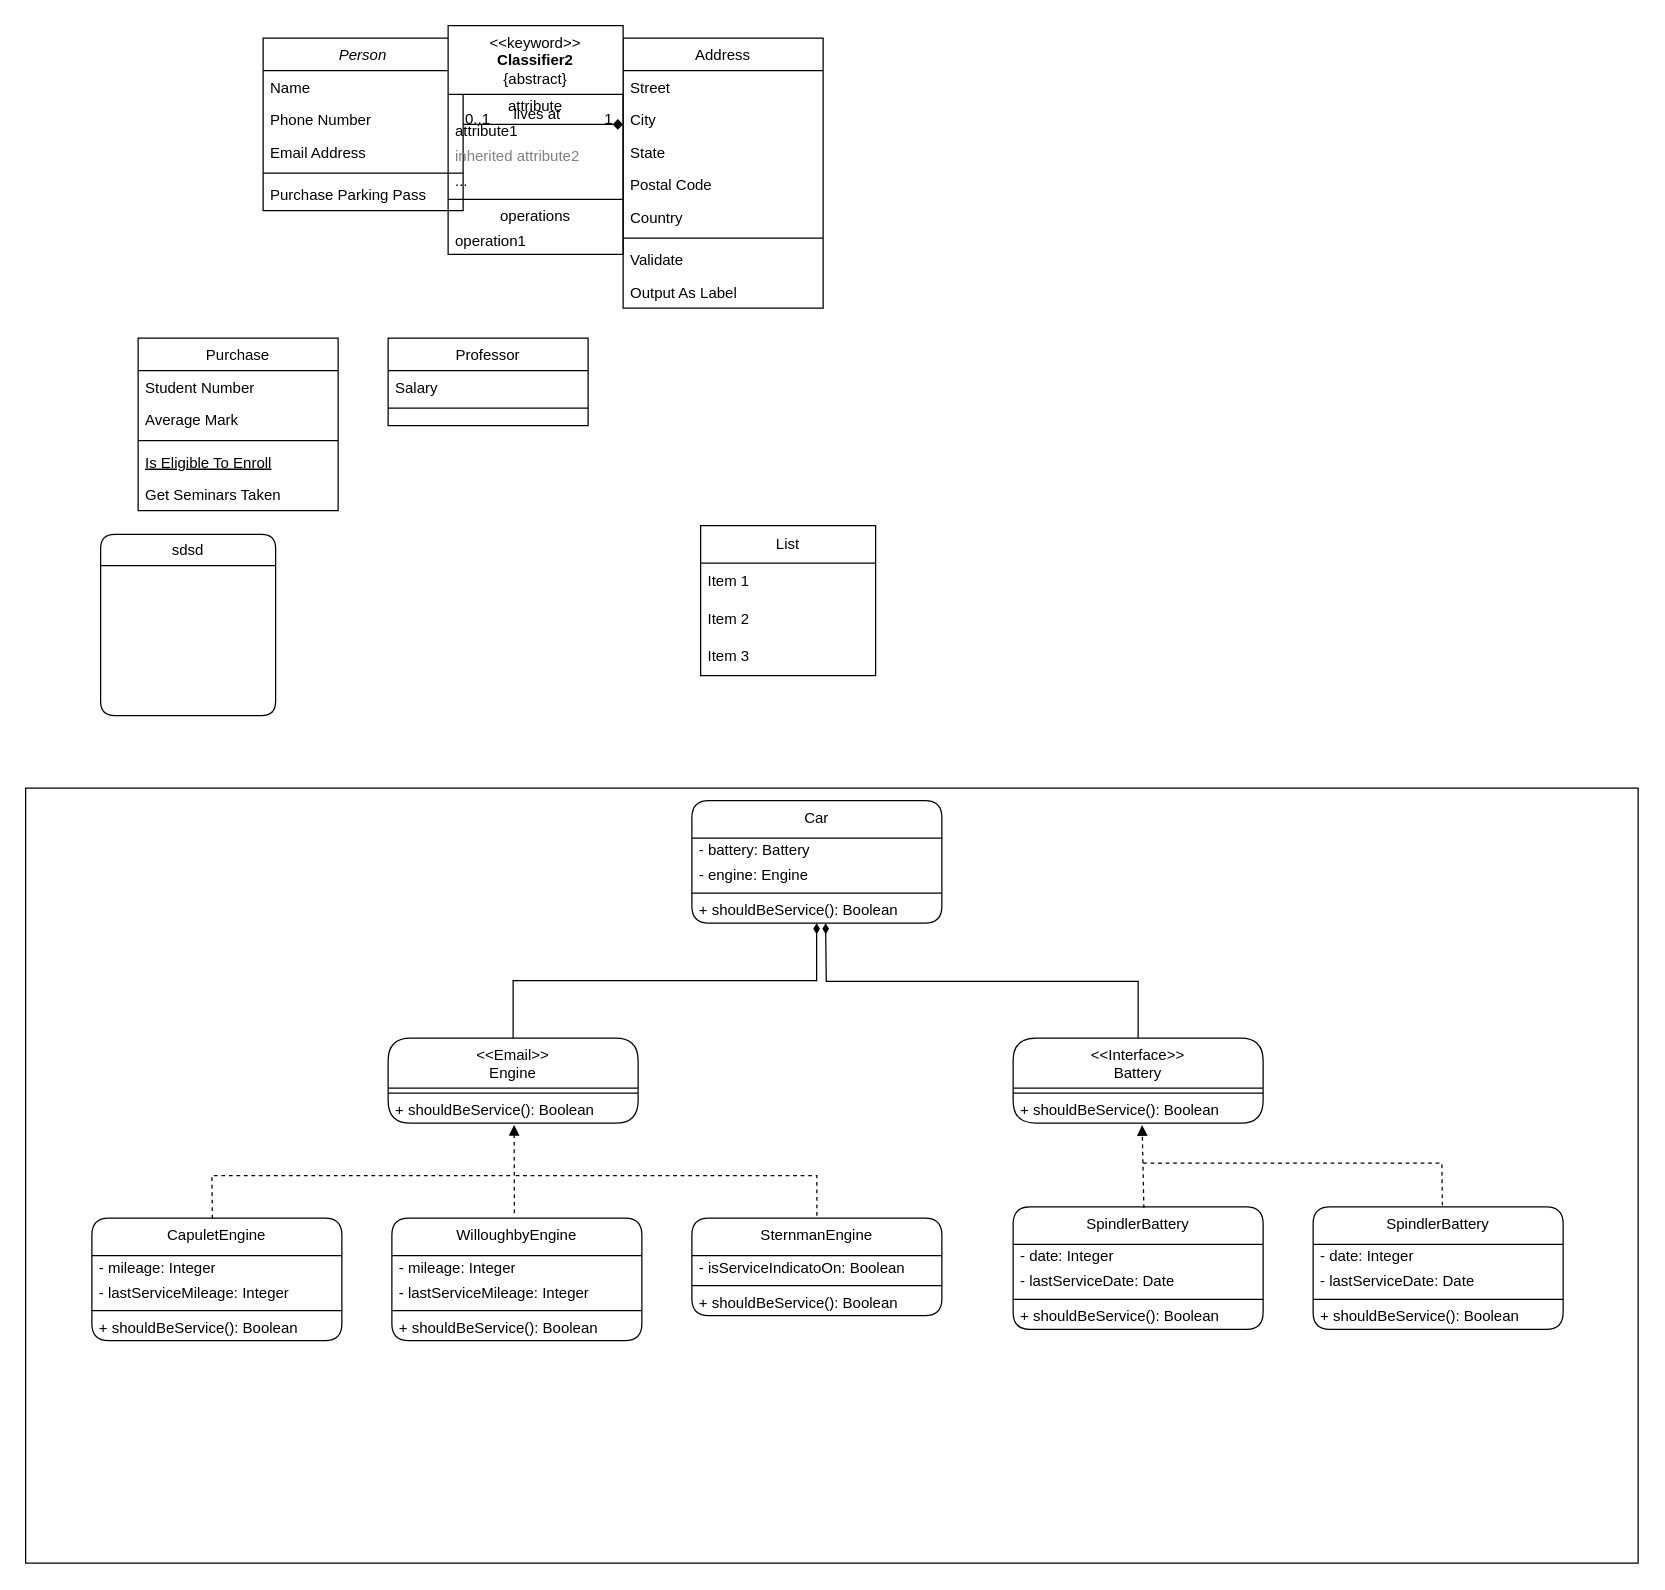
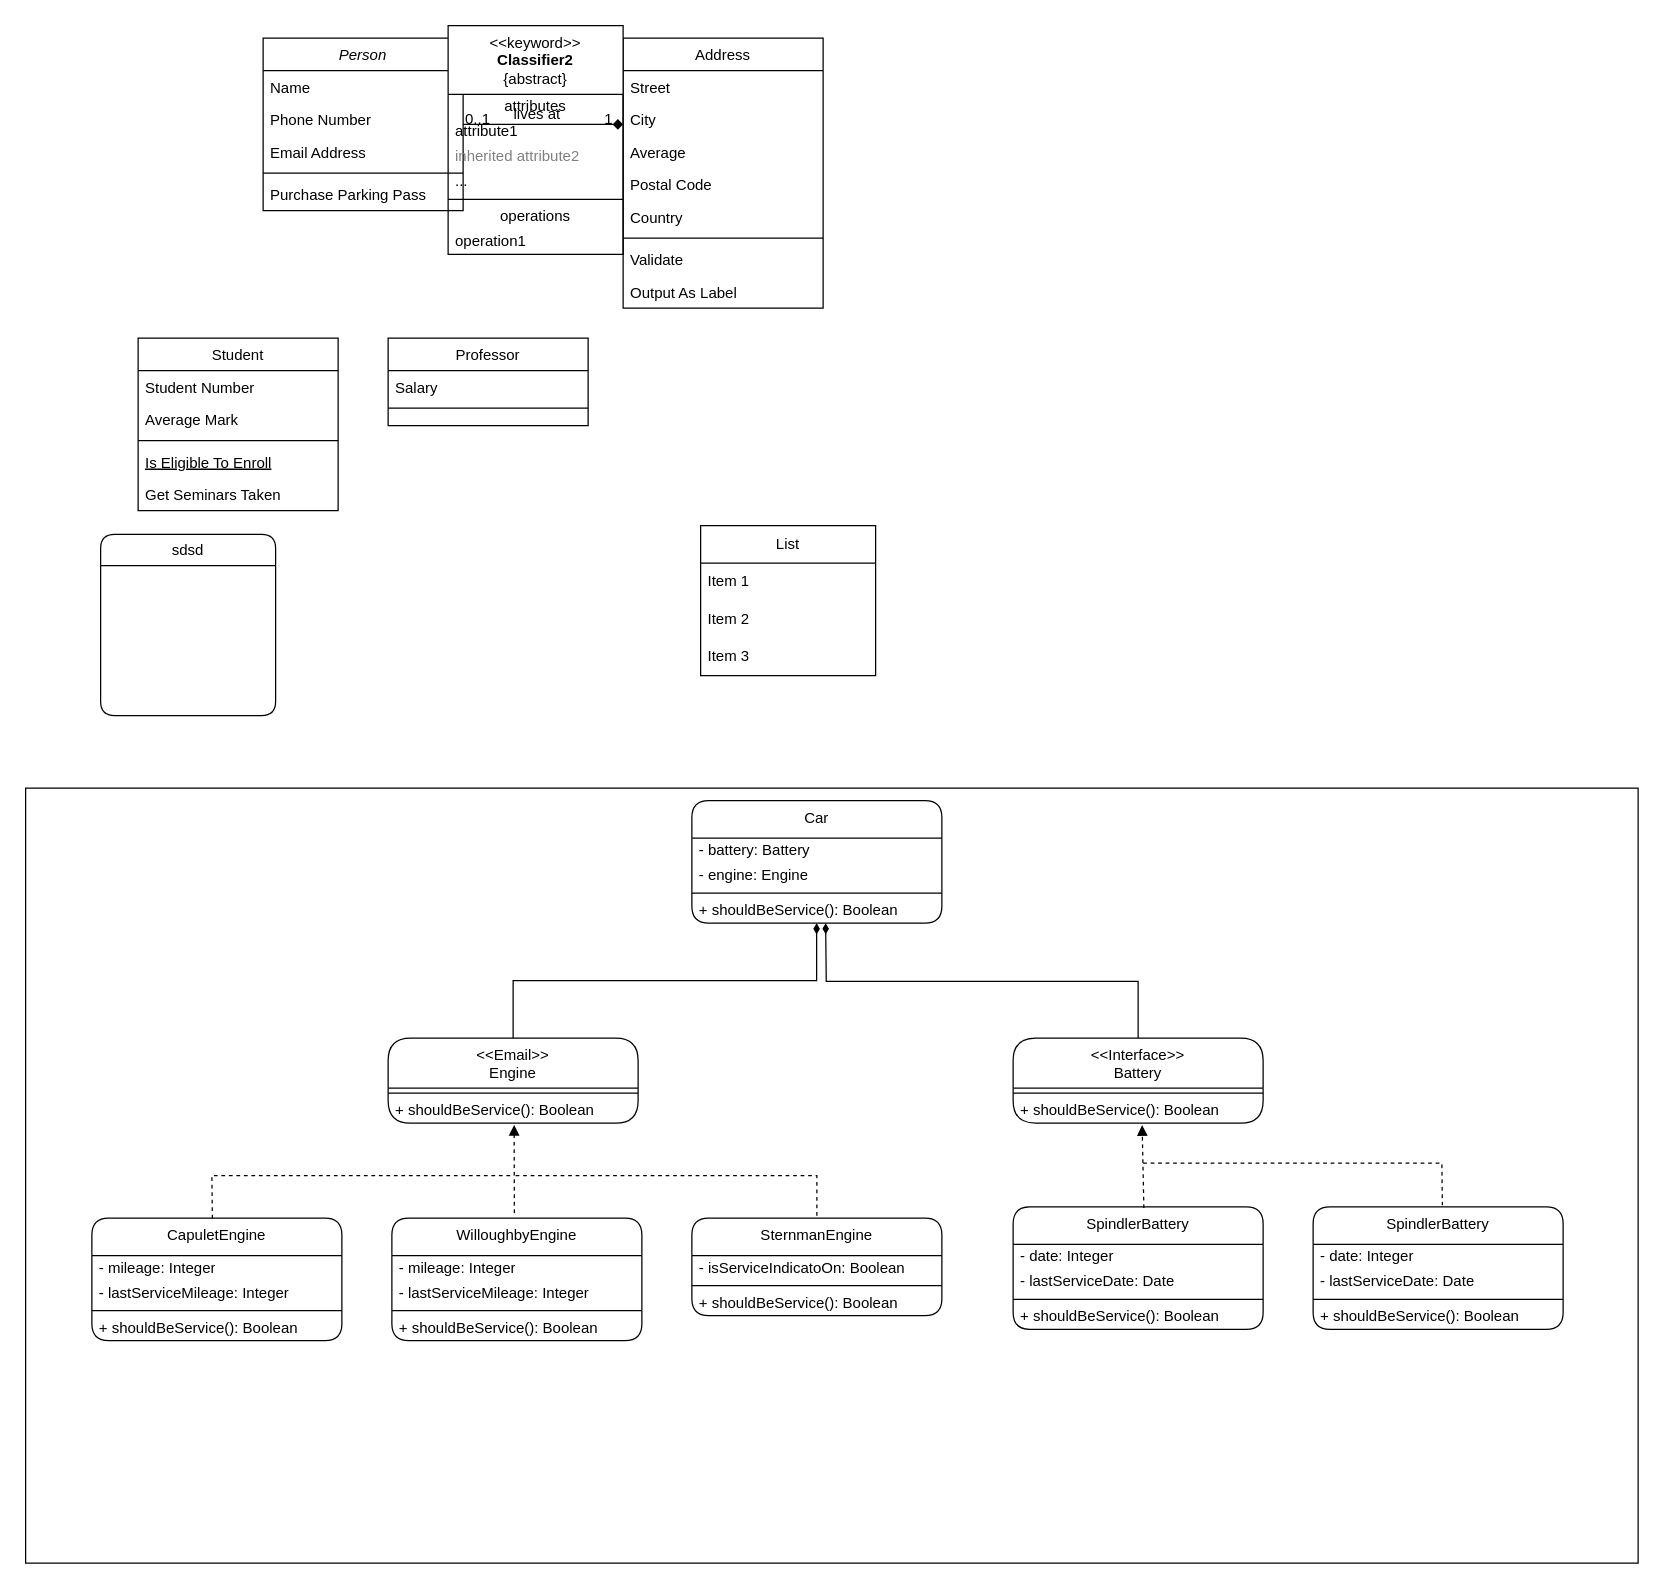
node "attribute": label "attribute" -> "attributes"
node "State": label "State" -> "Average"
node "Purchase": label "Purchase" -> "Student"
